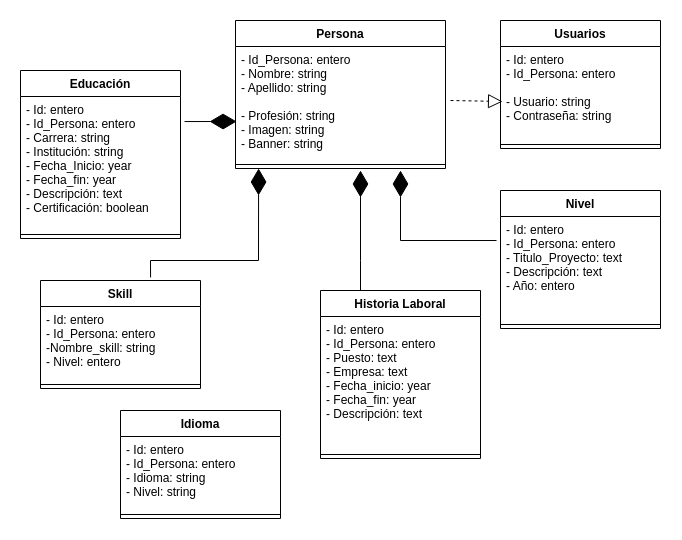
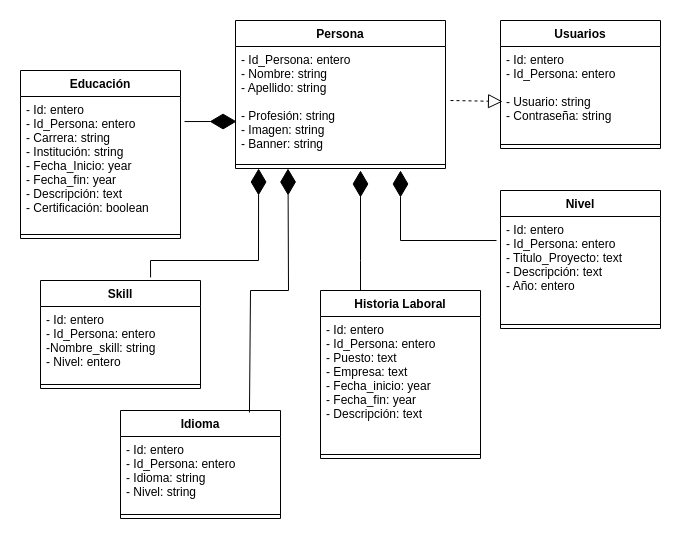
edge "Idioma" -> "Persona": added
